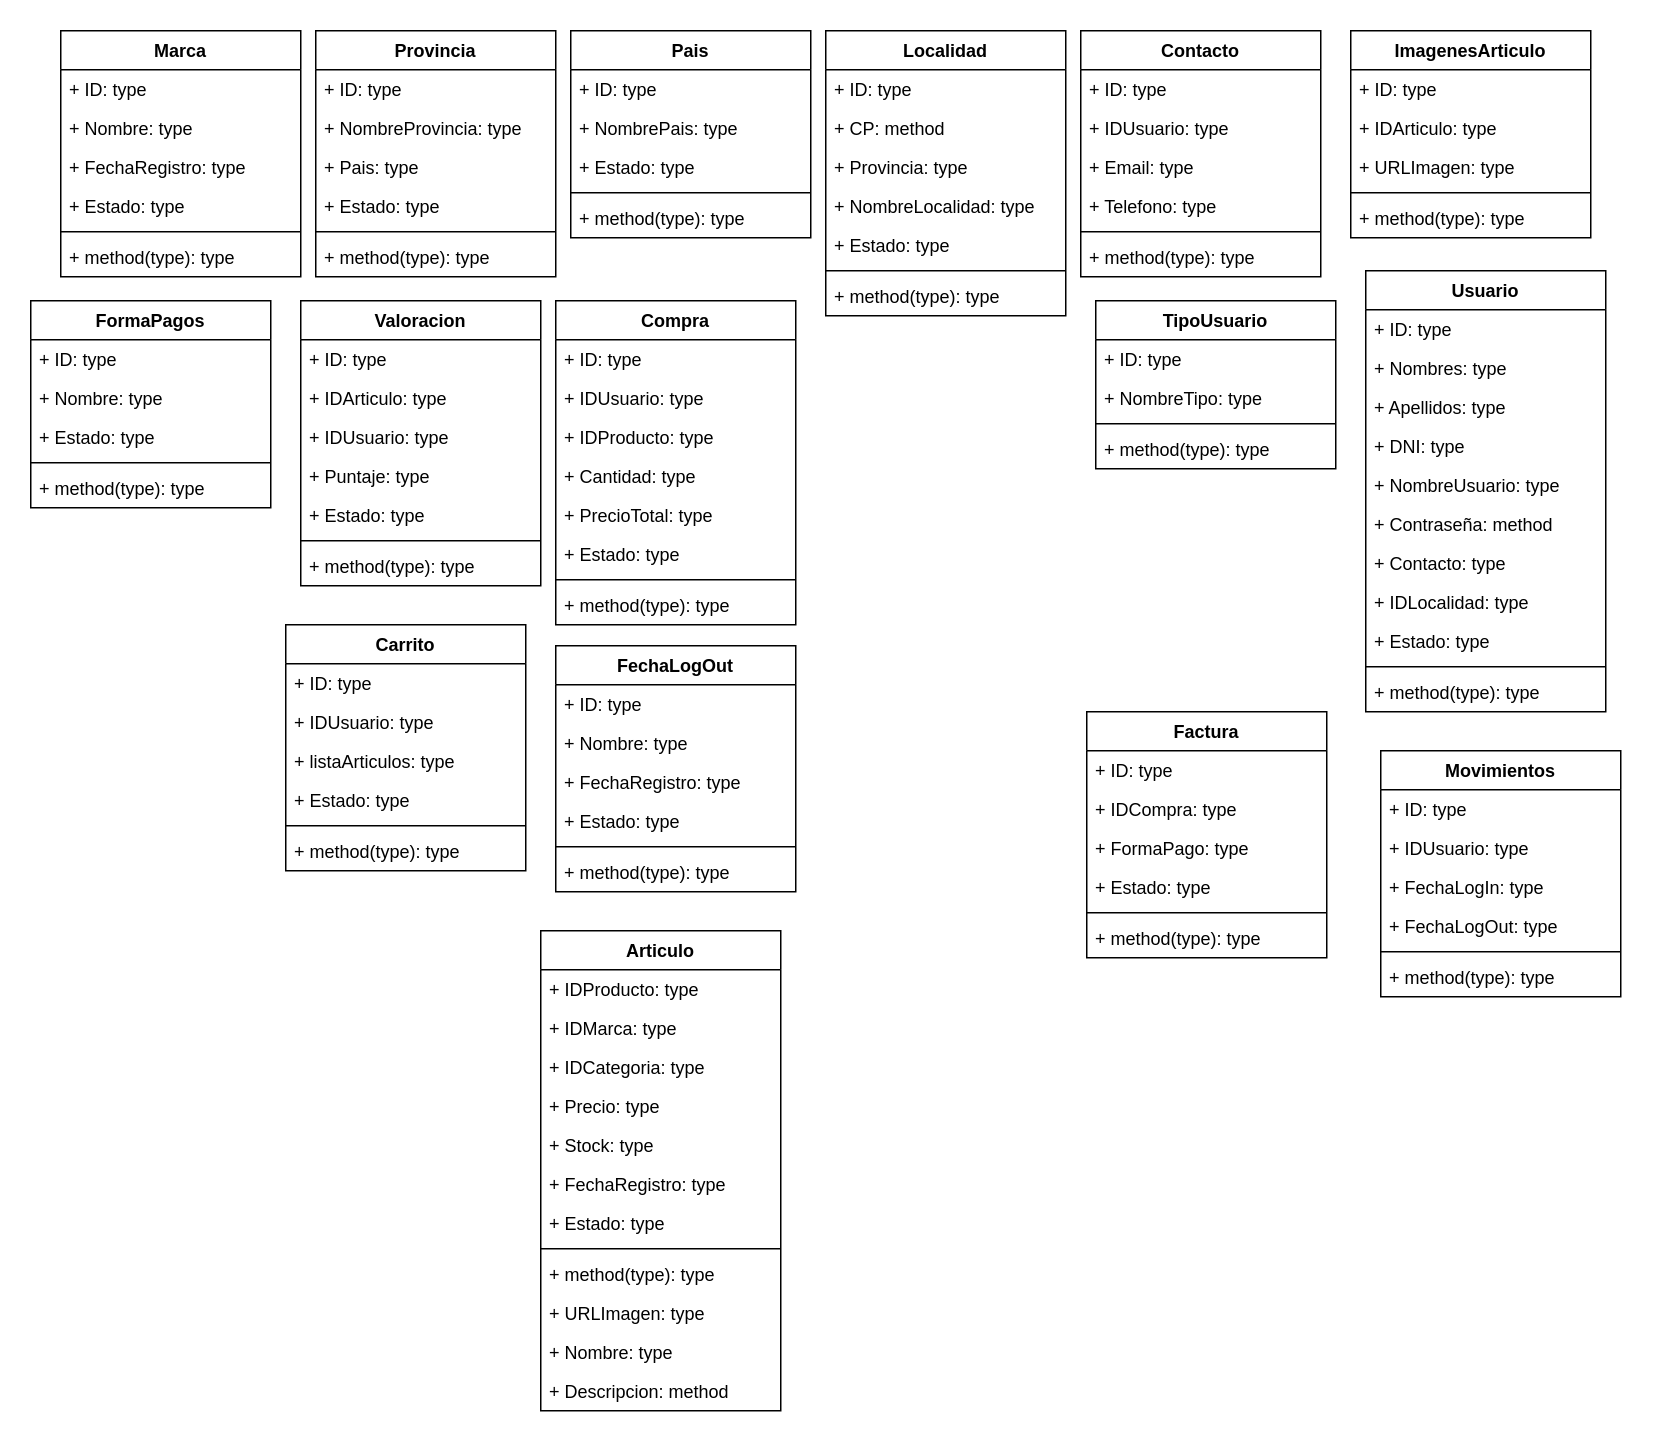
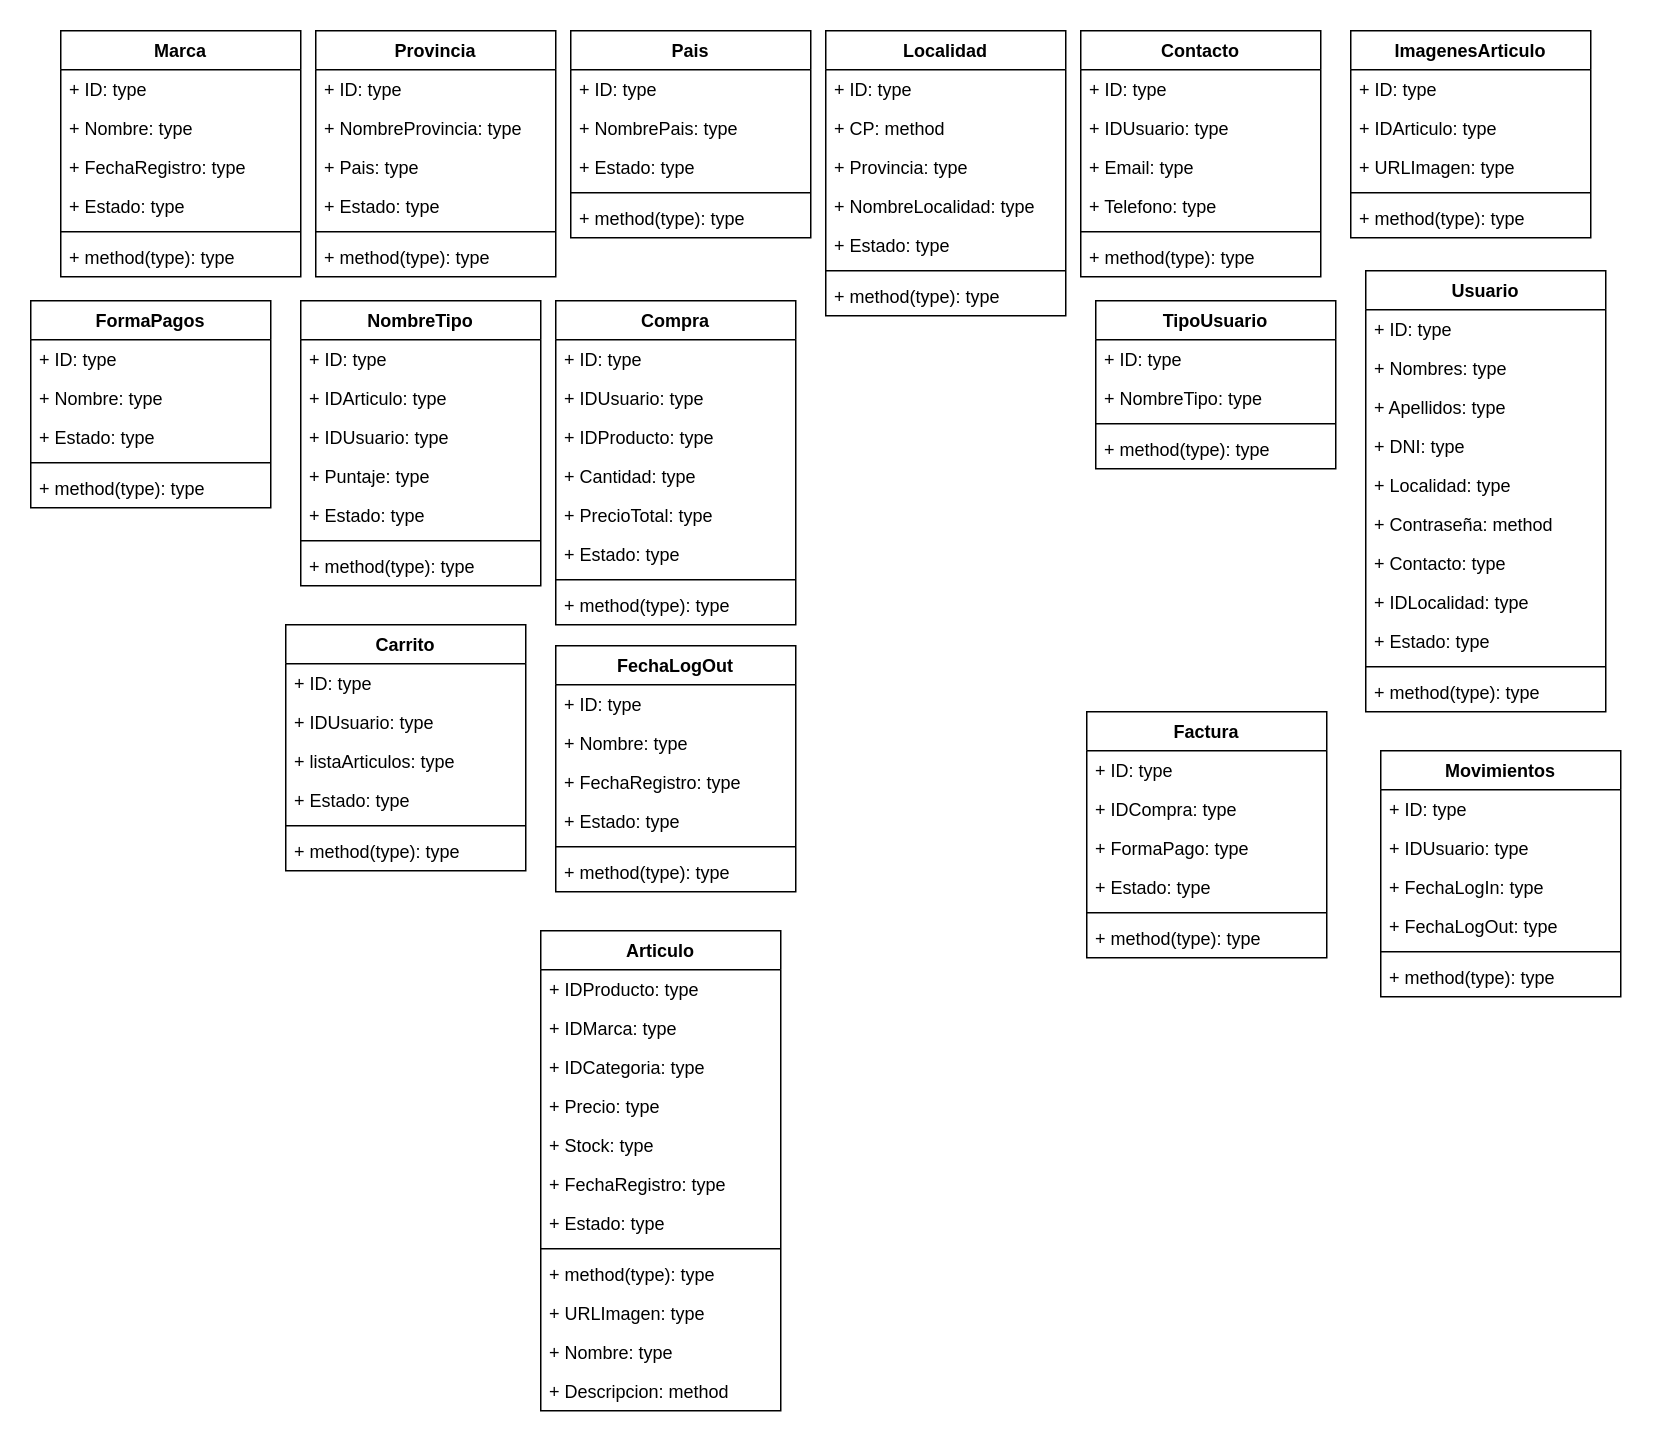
node "Valoracion": label "Valoracion" -> "NombreTipo"
node "+ NombreUsuario: type": label "+ NombreUsuario: type" -> "+ Localidad: type"
